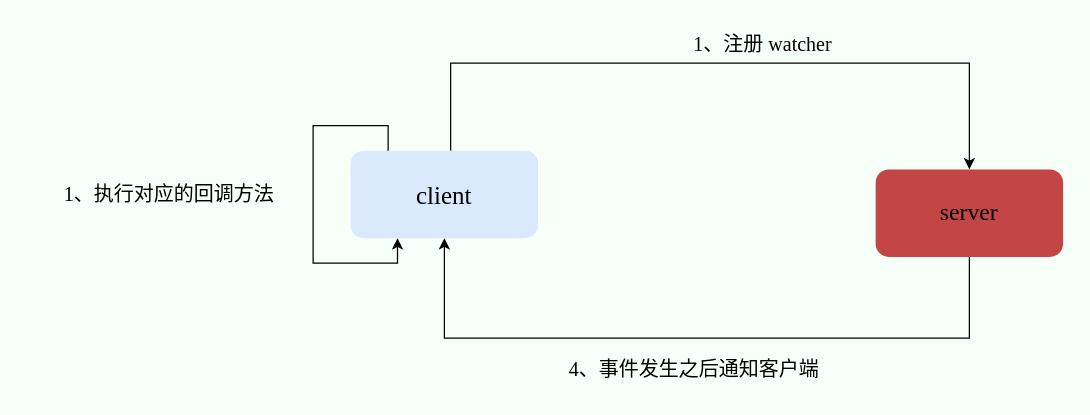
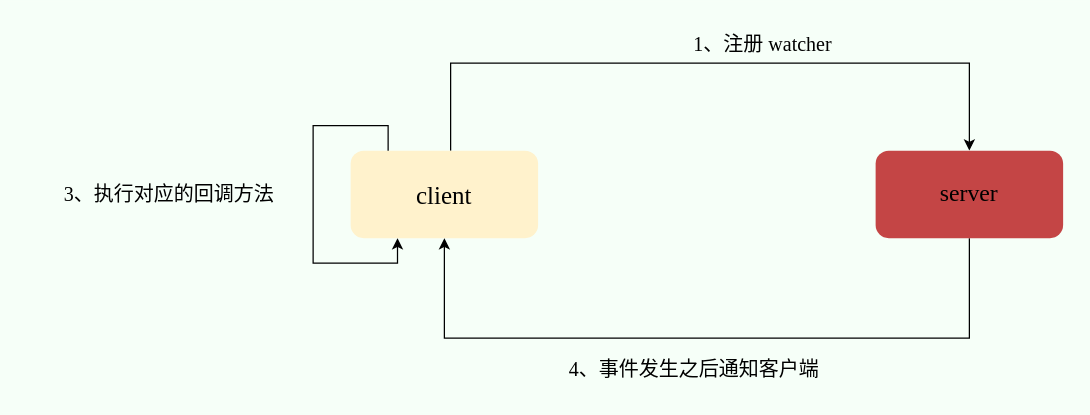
node "1、执行对应的回调方法": label "1、执行对应的回调方法" -> "3、执行对应的回调方法"
node "client": fillcolor #dae8fc -> #fff2cc
node "server": moved (969, 213) -> (969, 194)
